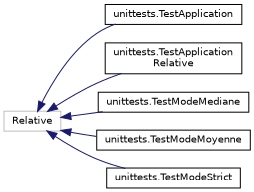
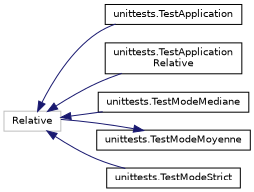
edge "unittests.TestModeMoyenne" -> "Relative": reversed
